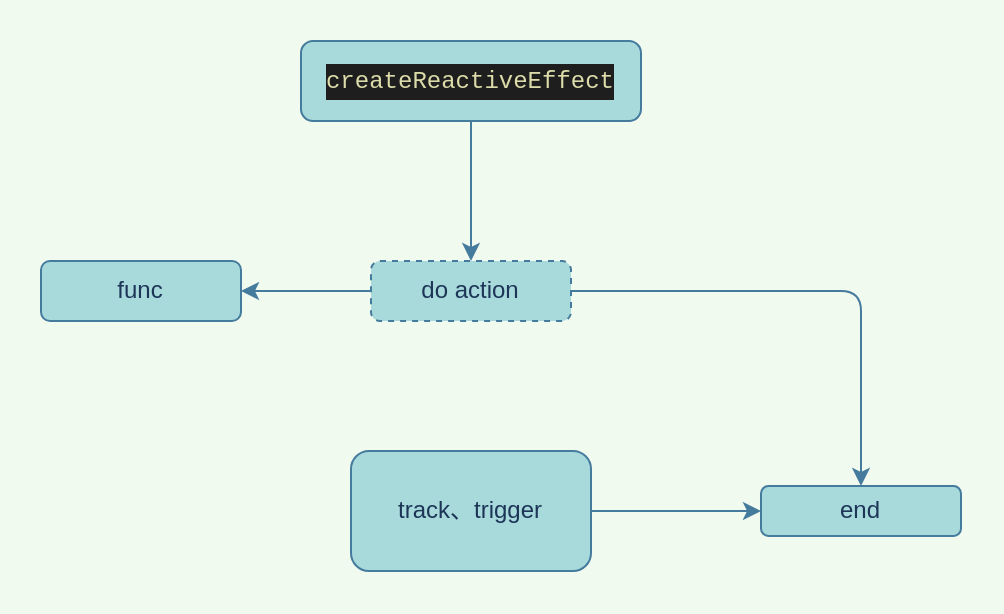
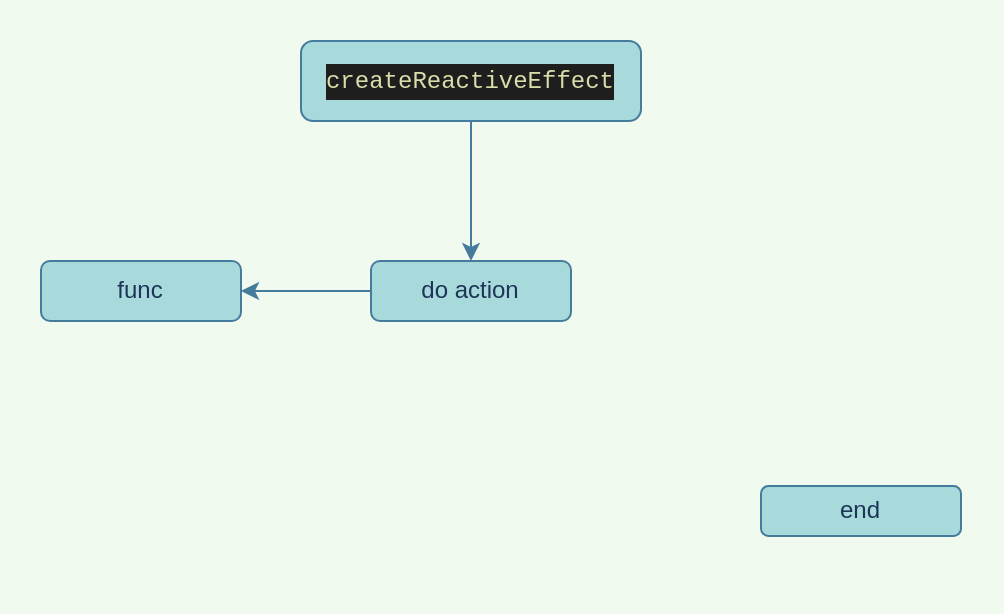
node "do action": style dashed -> solid
edge "do action" -> "end": removed
node "track、trigger": removed
edge "track、trigger" -> "end": removed
